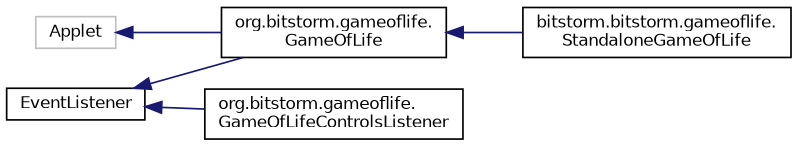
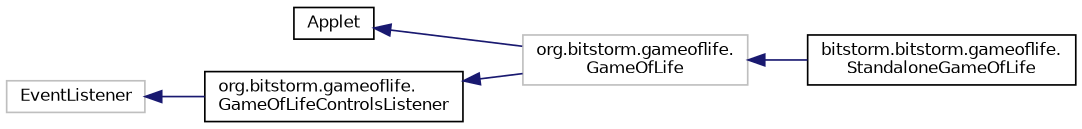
node "Applet": color grey75 -> black
node "org.bitstorm.gameoflife. GameOfLife": color black -> grey75
edge "org.bitstorm.gameoflife. GameOfLife" -> "EventListener": now "org.bitstorm.gameoflife. GameOfLife" -> "org.bitstorm.gameoflife. GameOfLifeControlsListener"
node "EventListener": color black -> grey75
